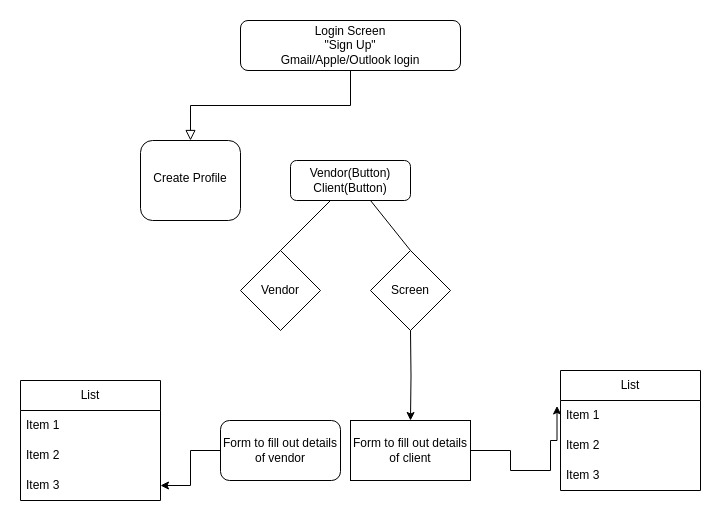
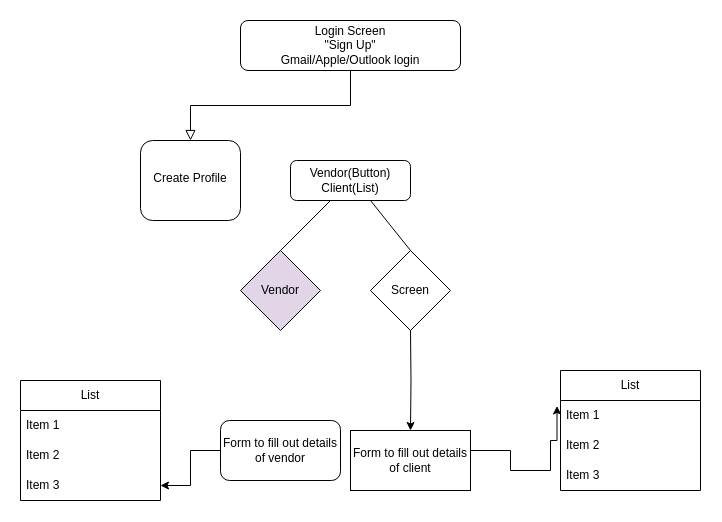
node "Vendor(Button) Client(Button)": label "Vendor(Button) Client(Button)" -> "Vendor(Button) Client(List)"
node "Vendor": fillcolor #ffffff -> #e1d5e7
node "Form to fill out details of client": moved (411, 451) -> (411, 461)
